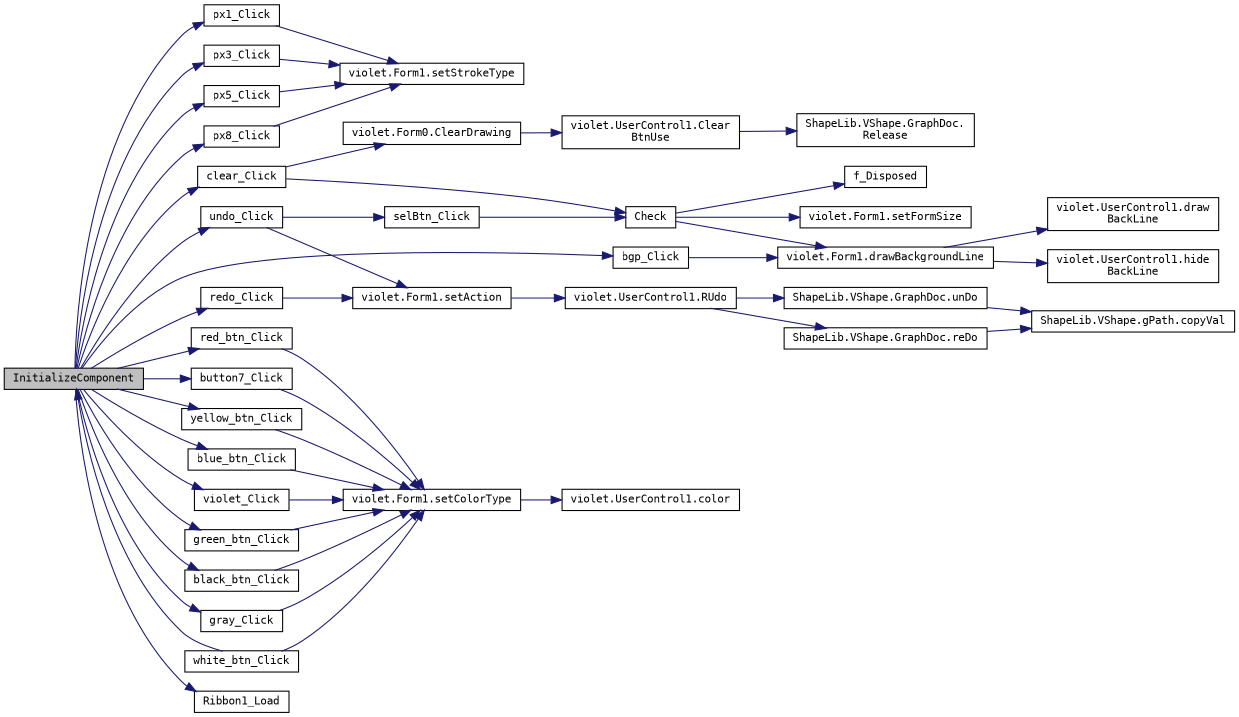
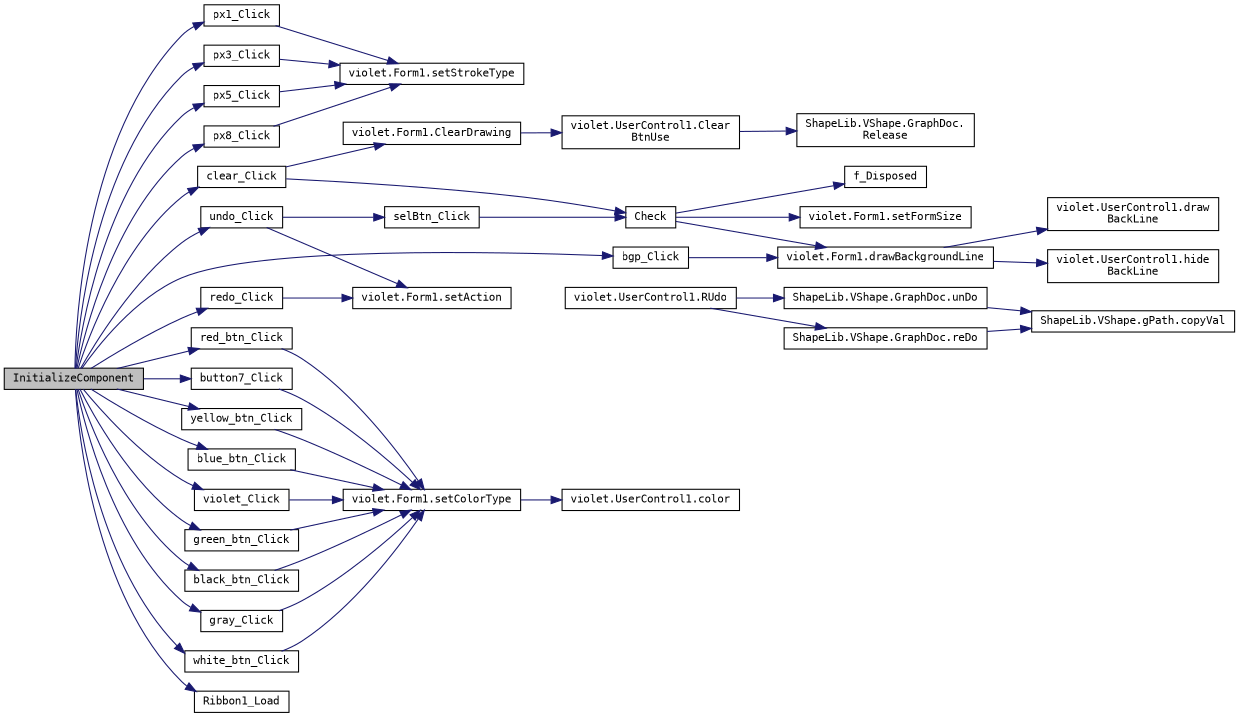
node "violet.Form0.ClearDrawing": label "violet.Form0.ClearDrawing" -> "violet.Form1.ClearDrawing"
edge "violet.Form1.setAction" -> "violet.UserControl1.RUdo": removed
edge "white_btn_Click" -> "InitializeComponent": reversed
